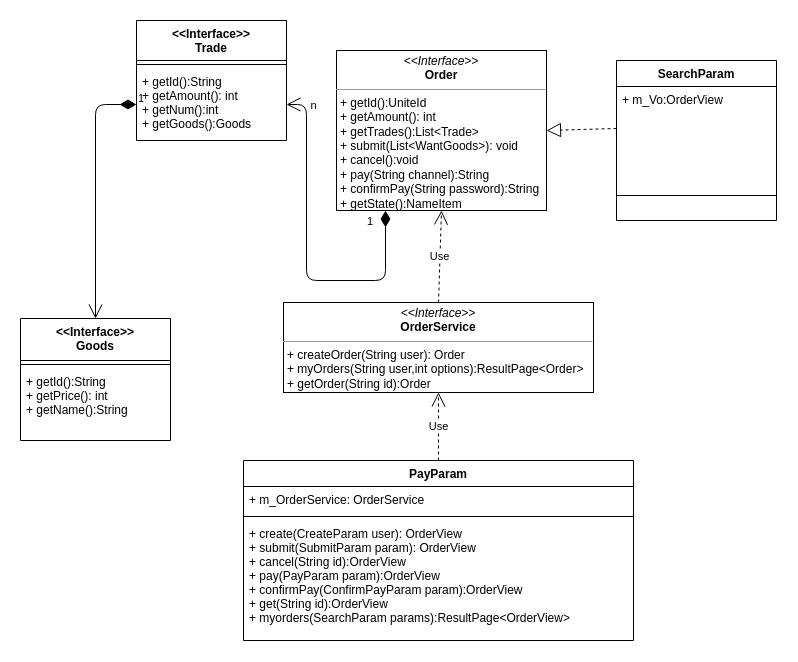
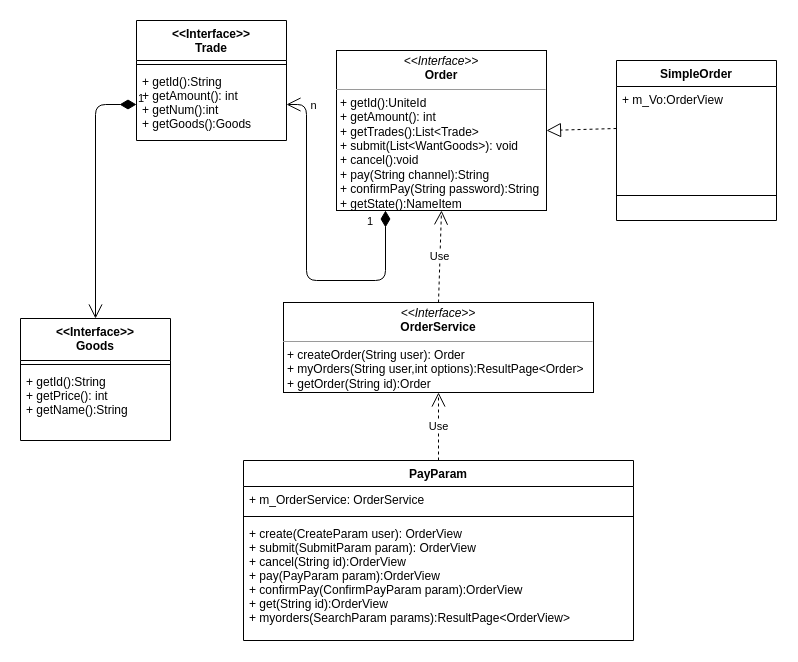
node "SearchParam": label "SearchParam" -> "SimpleOrder"
